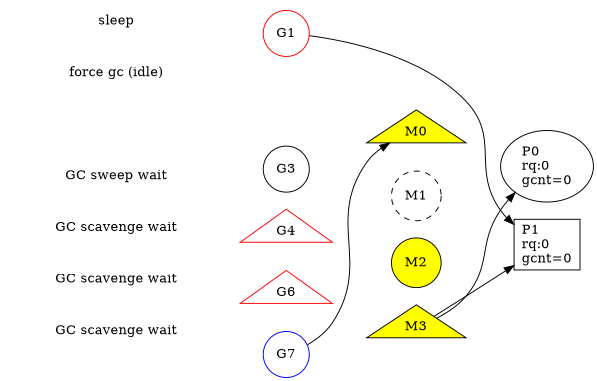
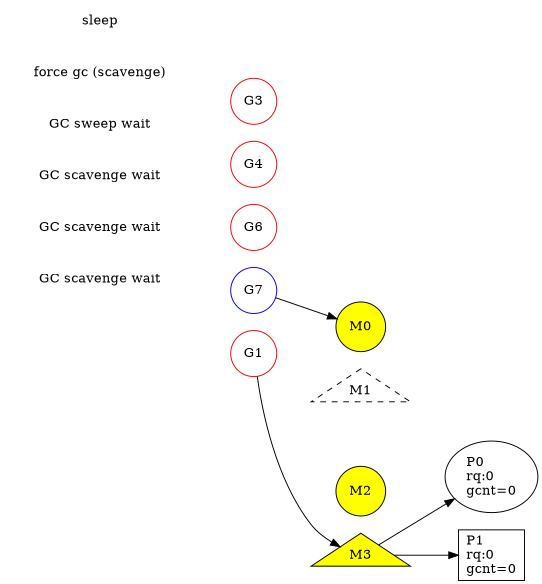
node "force gc (idle)": label "force gc (idle)" -> "force gc (scavenge)"
edge "G1" -> "P1 rq:0 gcnt=0": now "G1" -> "M3"
node "M0": shape triangle -> circle
node "G3": color black -> red
node "M1": shape circle -> triangle
node "G4": shape triangle -> circle
node "G6": shape triangle -> circle
